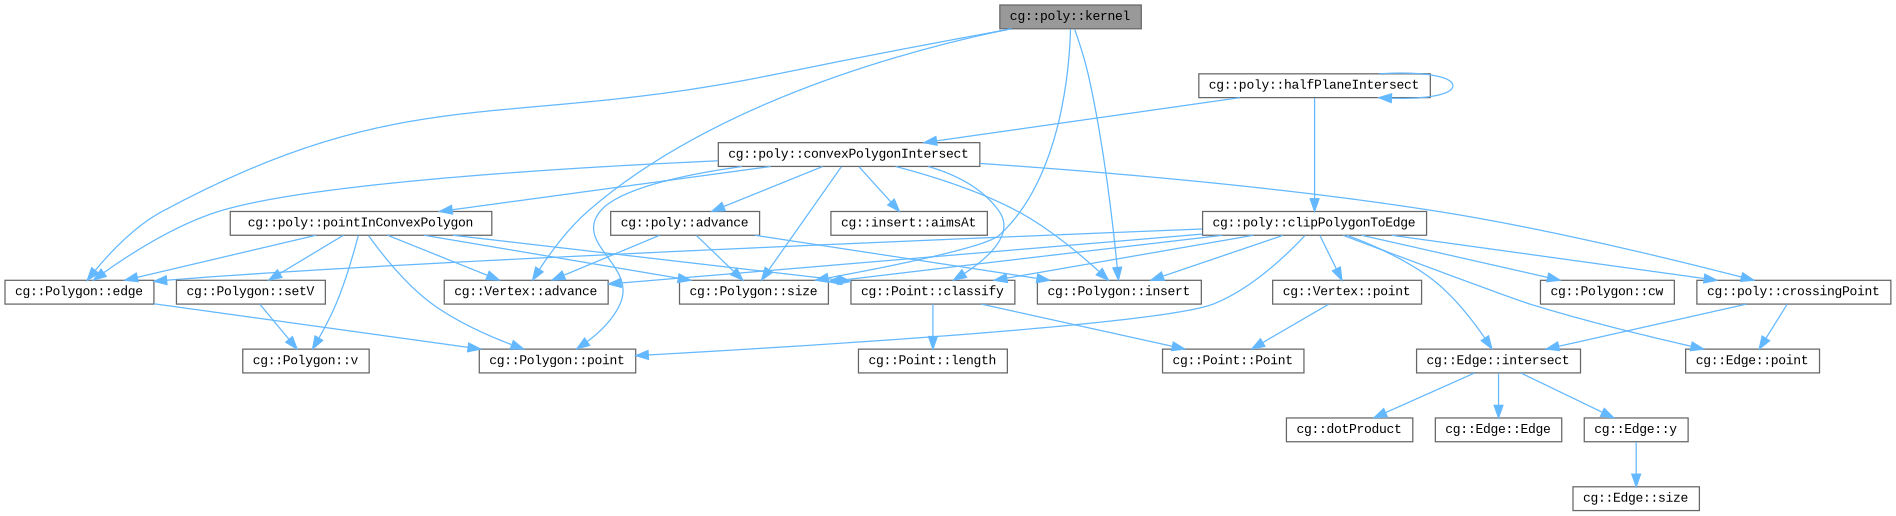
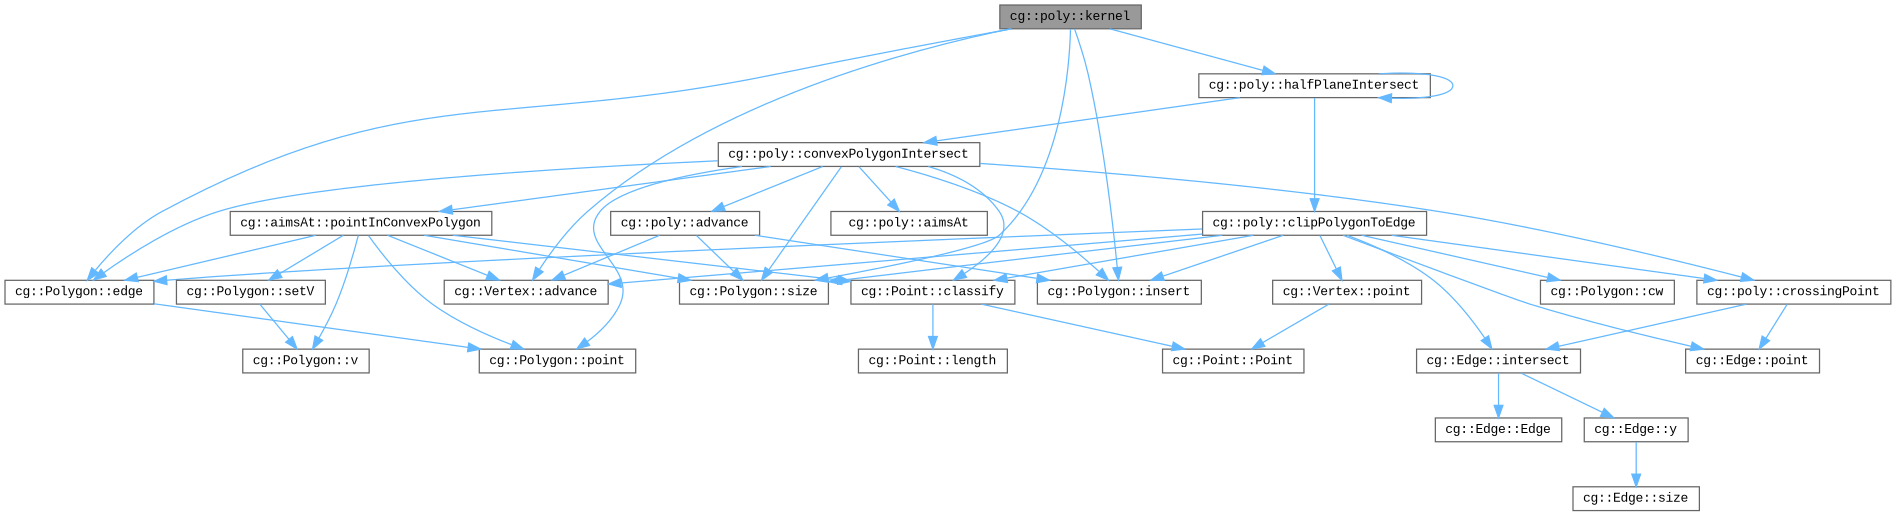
edge "cg::poly::kernel" -> "cg::poly::halfPlaneIntersect": added
node "cg::poly::pointInConvexPolygon": label "cg::poly::pointInConvexPolygon" -> "cg::aimsAt::pointInConvexPolygon"
node "cg::insert::aimsAt": label "cg::insert::aimsAt" -> "cg::poly::aimsAt"
edge "cg::poly::clipPolygonToEdge" -> "cg::Polygon::point": removed
node "cg::dotProduct": removed
